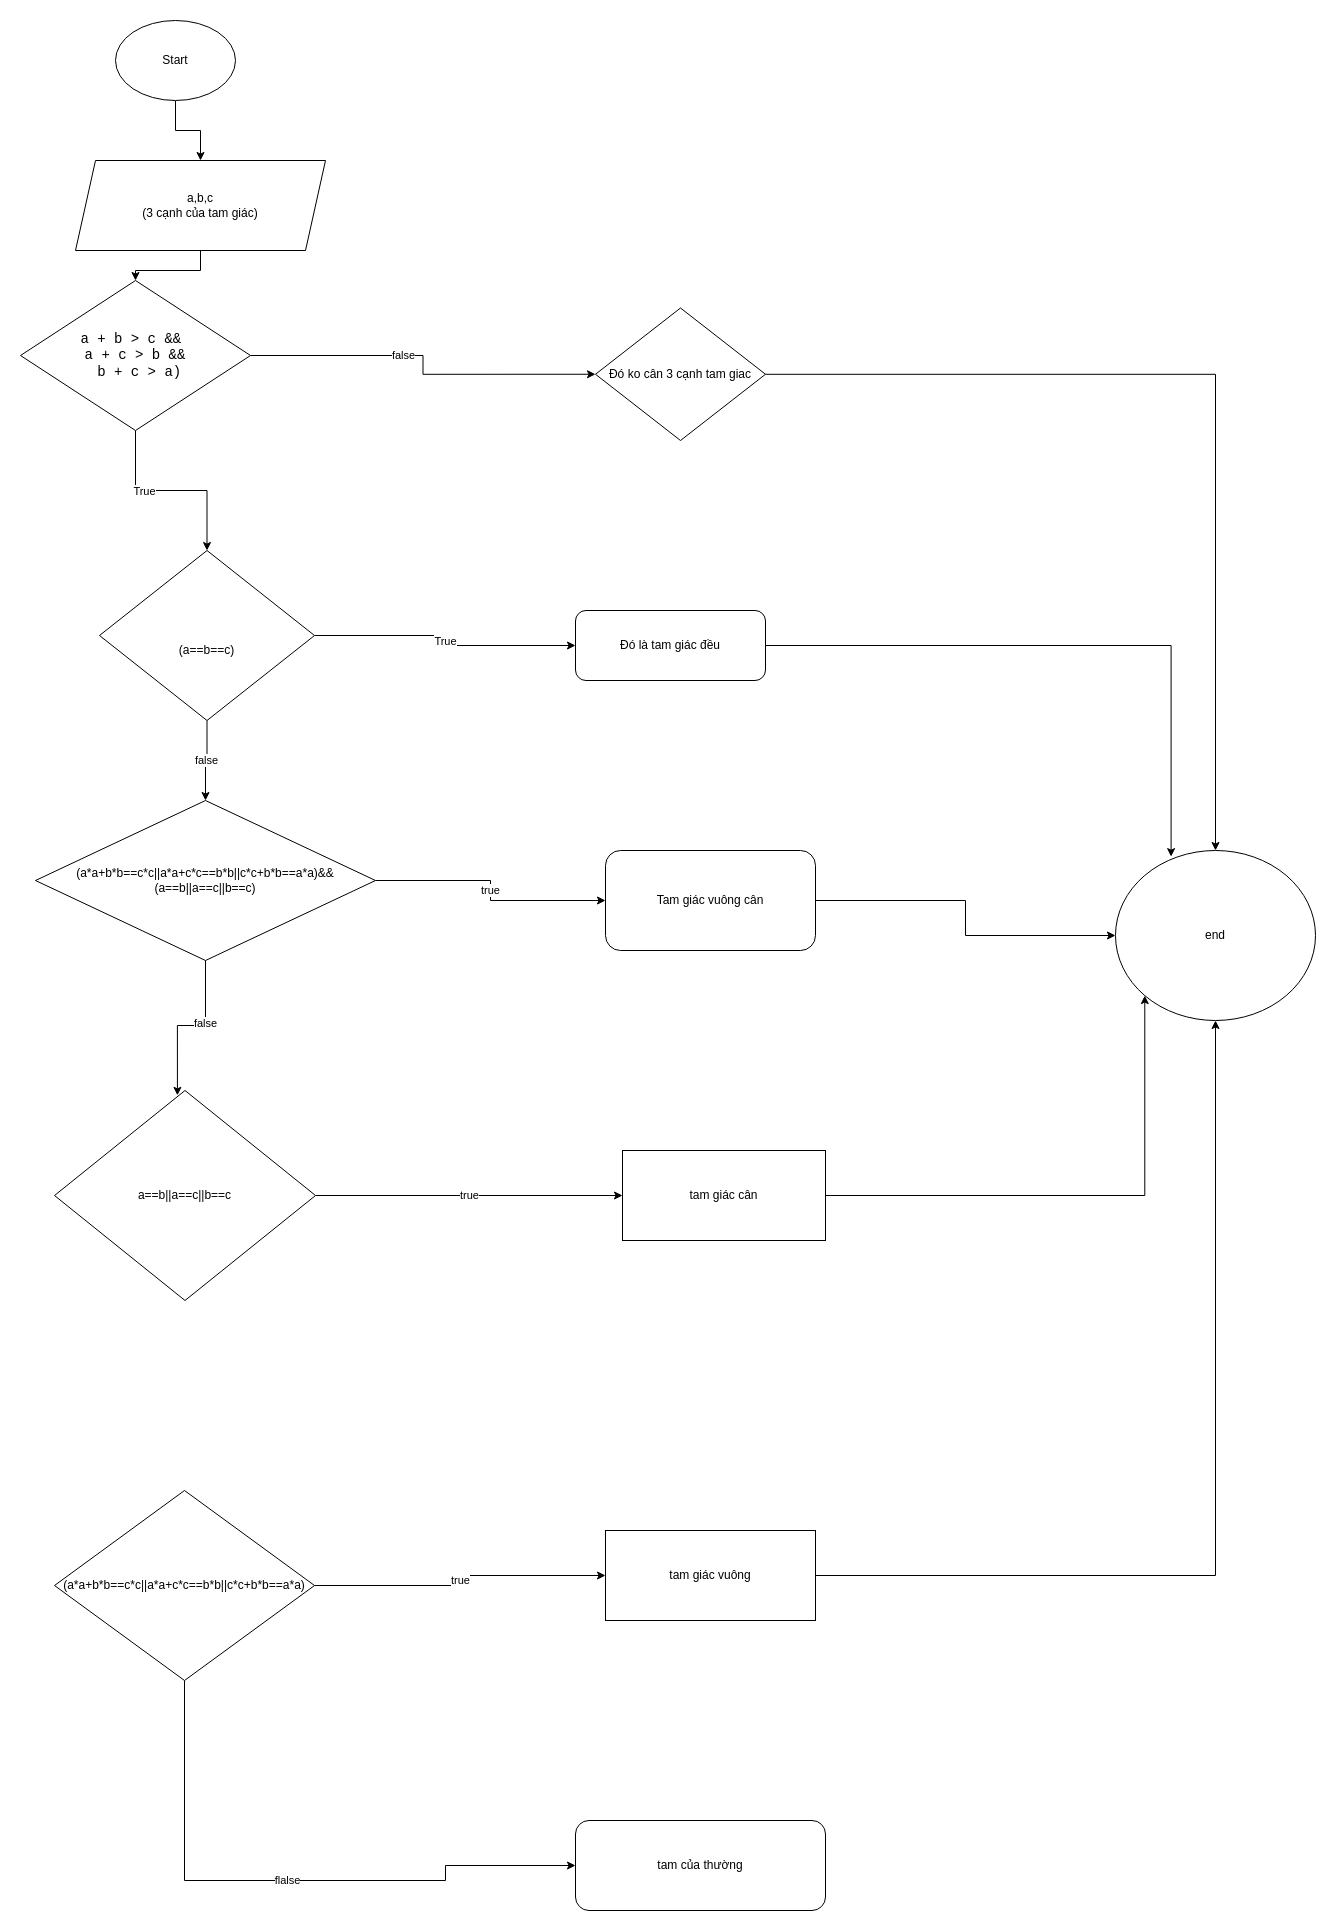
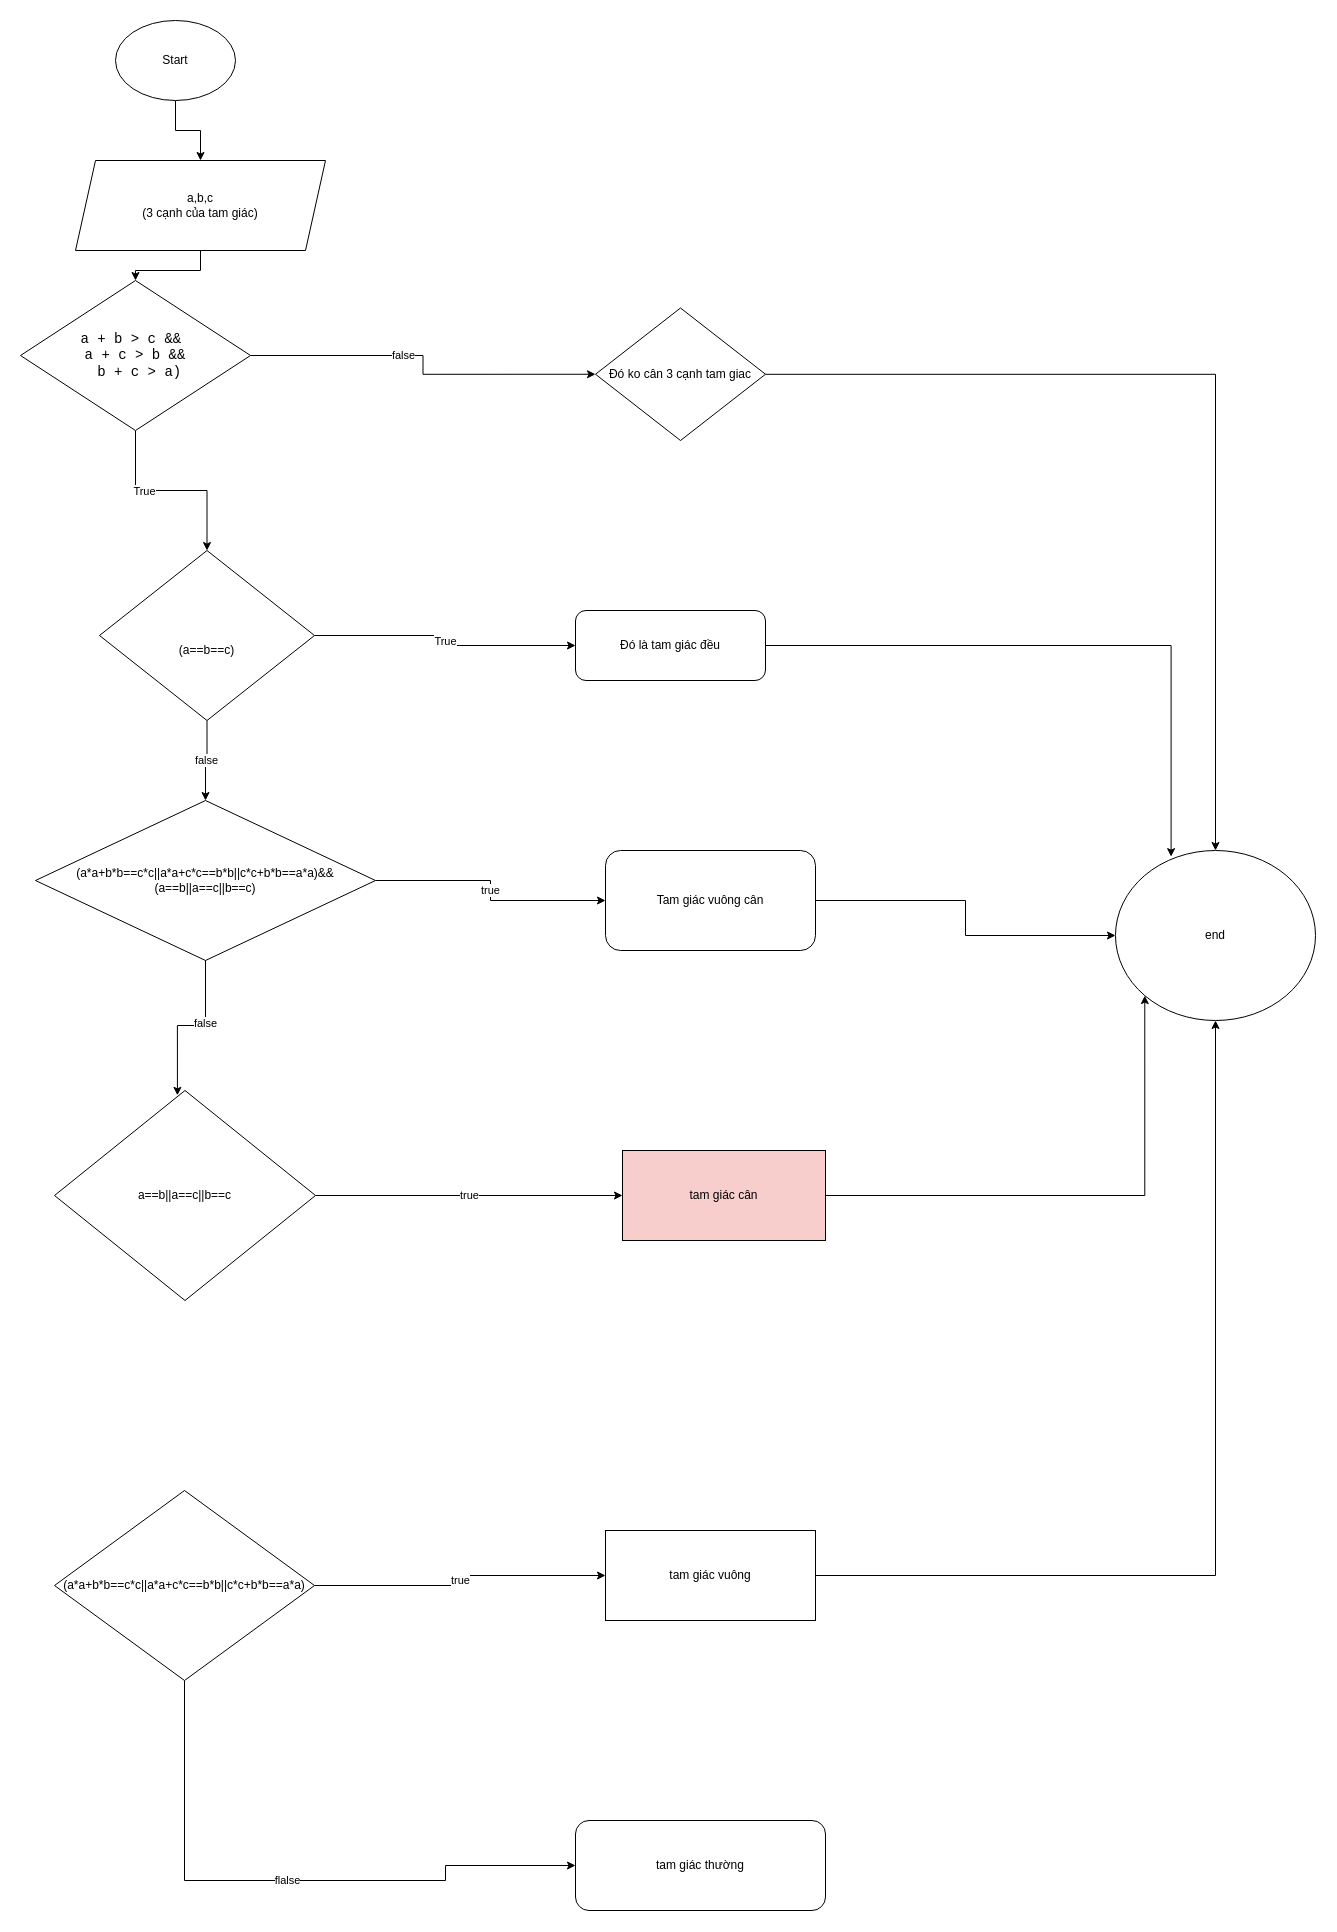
node "tam giác cân": fillcolor #ffffff -> #f8cecc
node "tam của thường": label "tam của thường" -> "tam giác thường"
